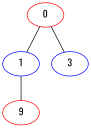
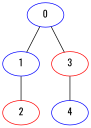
node "0": color red -> blue
node "3": color blue -> red
node "9": label "9" -> "2"
node "4": added
